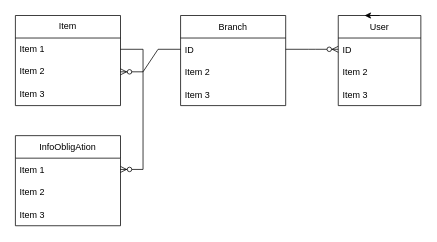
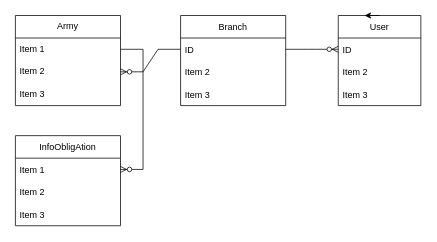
node "Item": label "Item" -> "Army"
